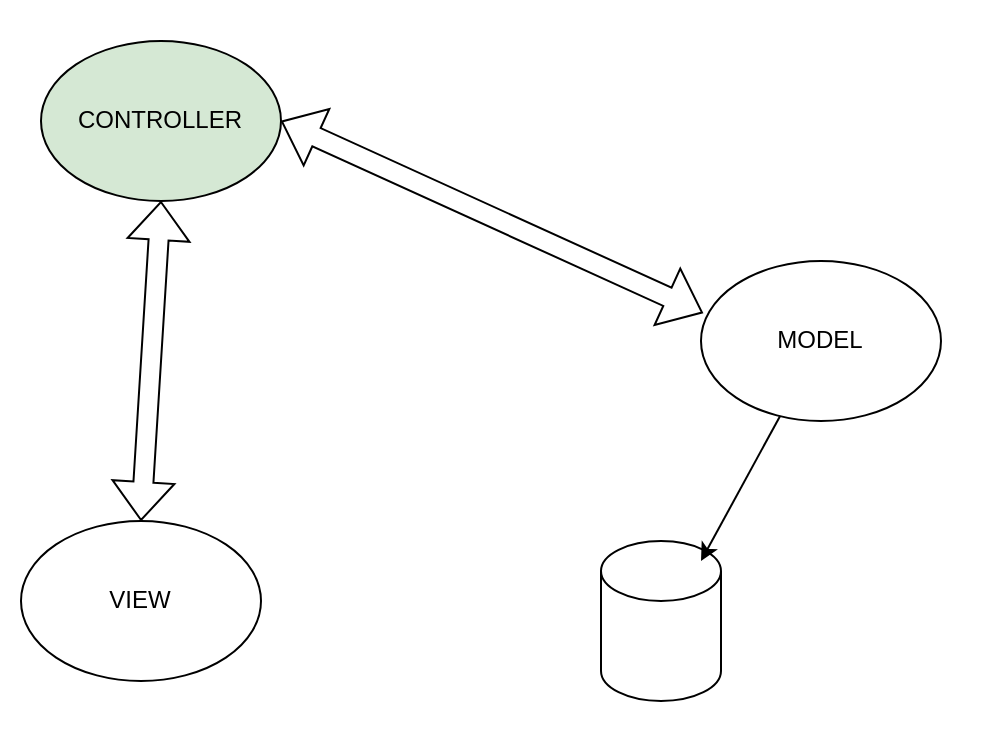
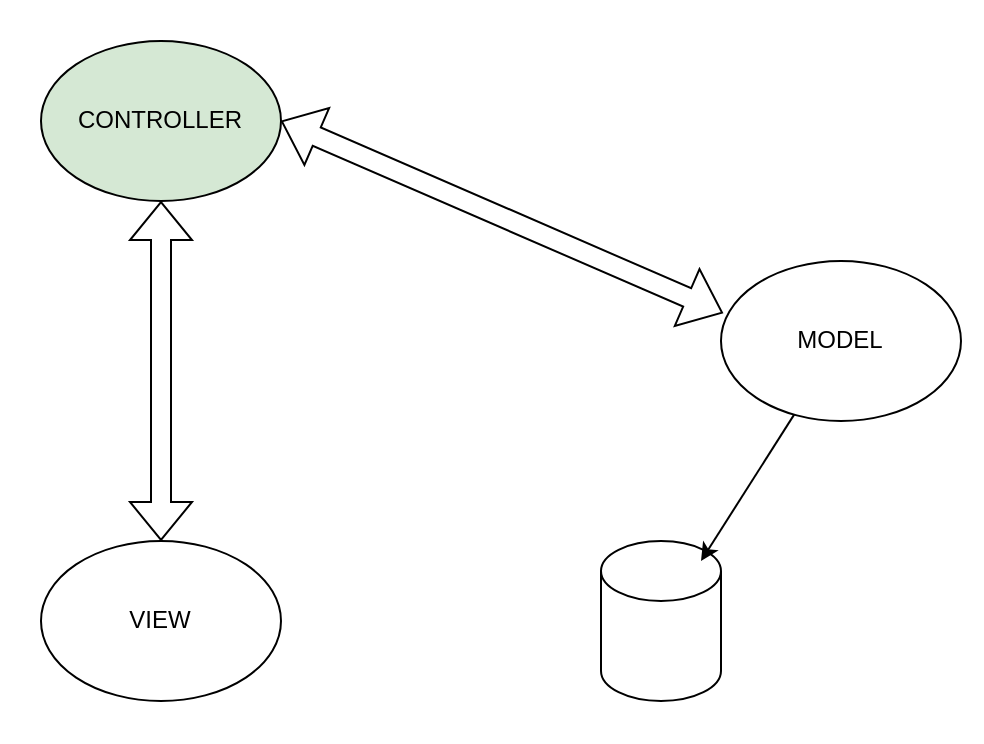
node "MODEL": moved (821, 341) -> (841, 341)
node "VIEW": moved (141, 601) -> (161, 621)
